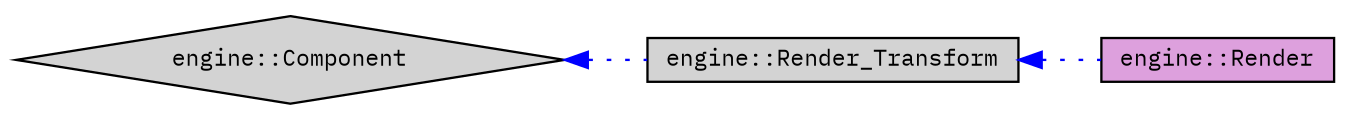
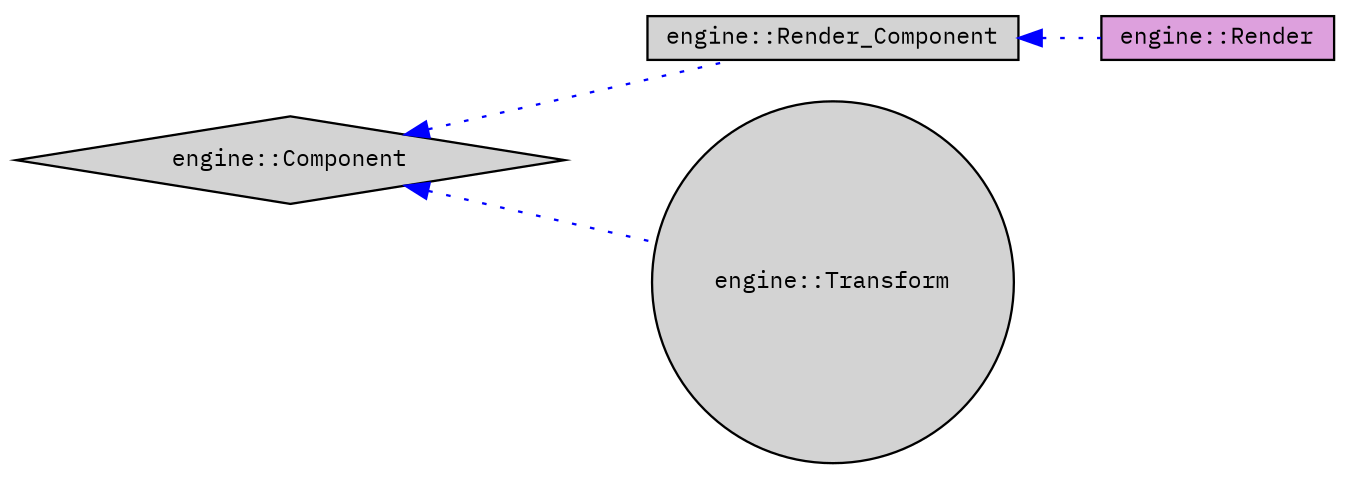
node "engine::Render_Transform": label "engine::Render_Transform" -> "engine::Render_Component"
node "engine::Transform": added
